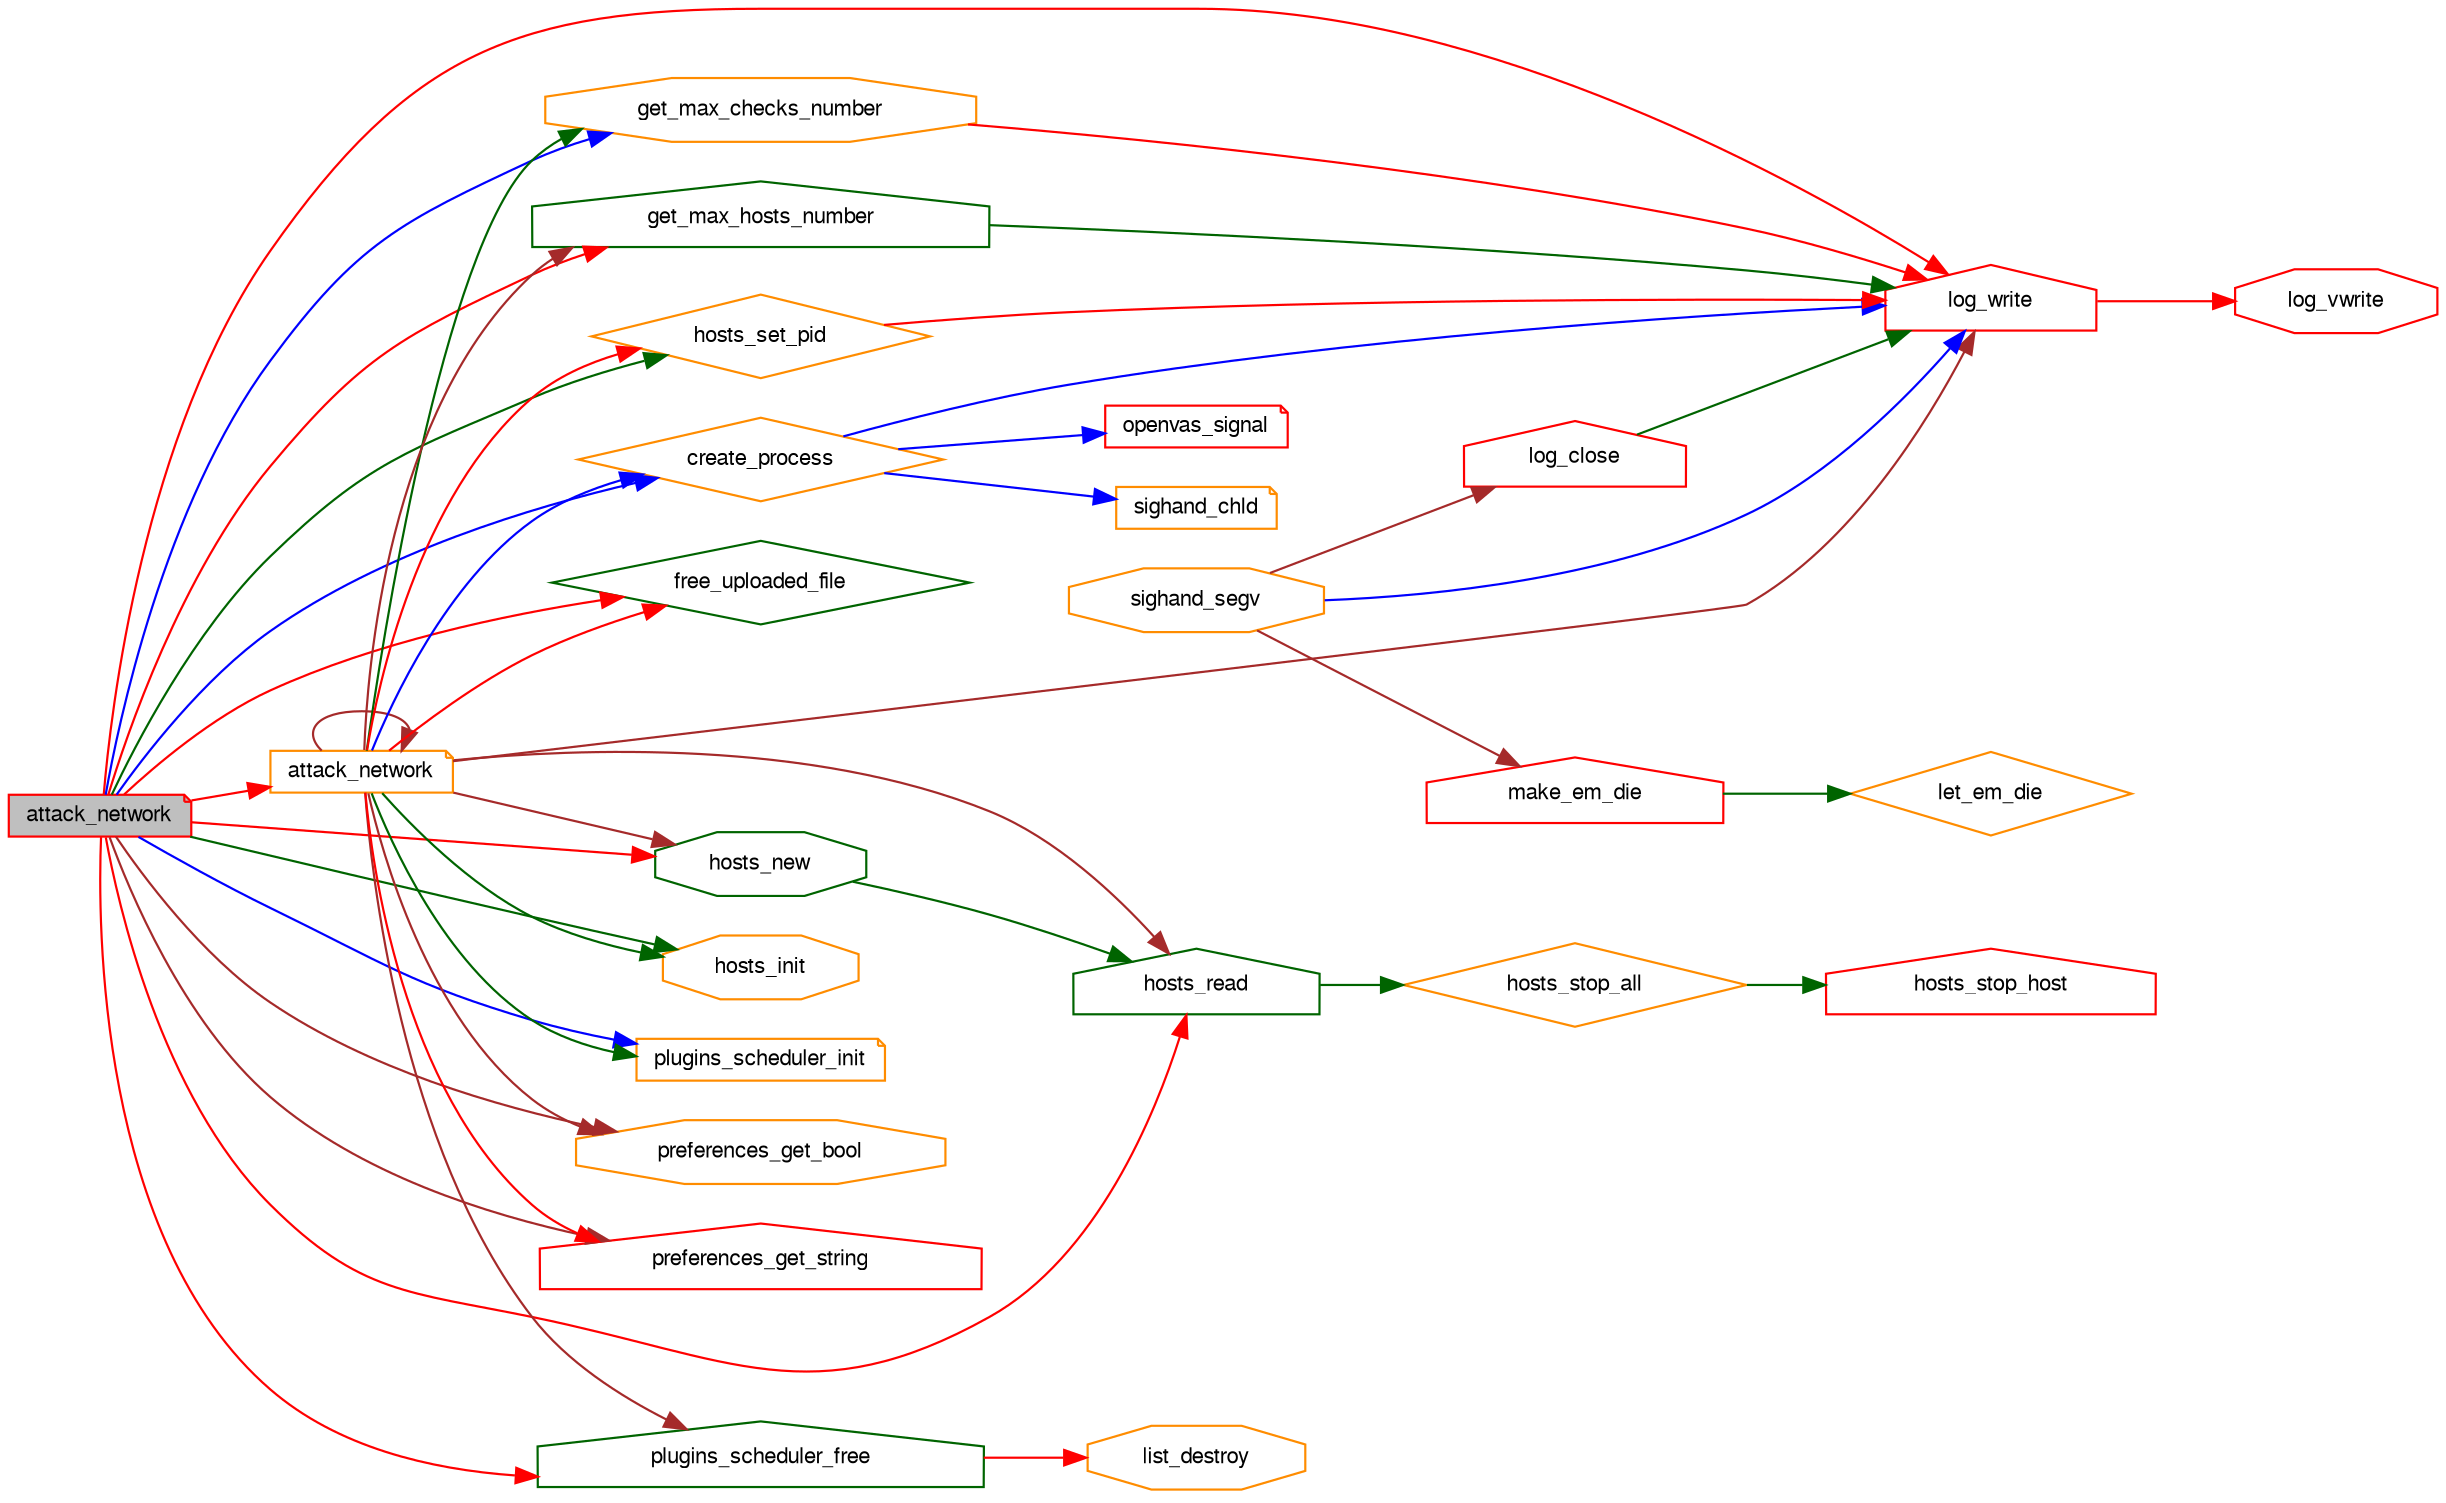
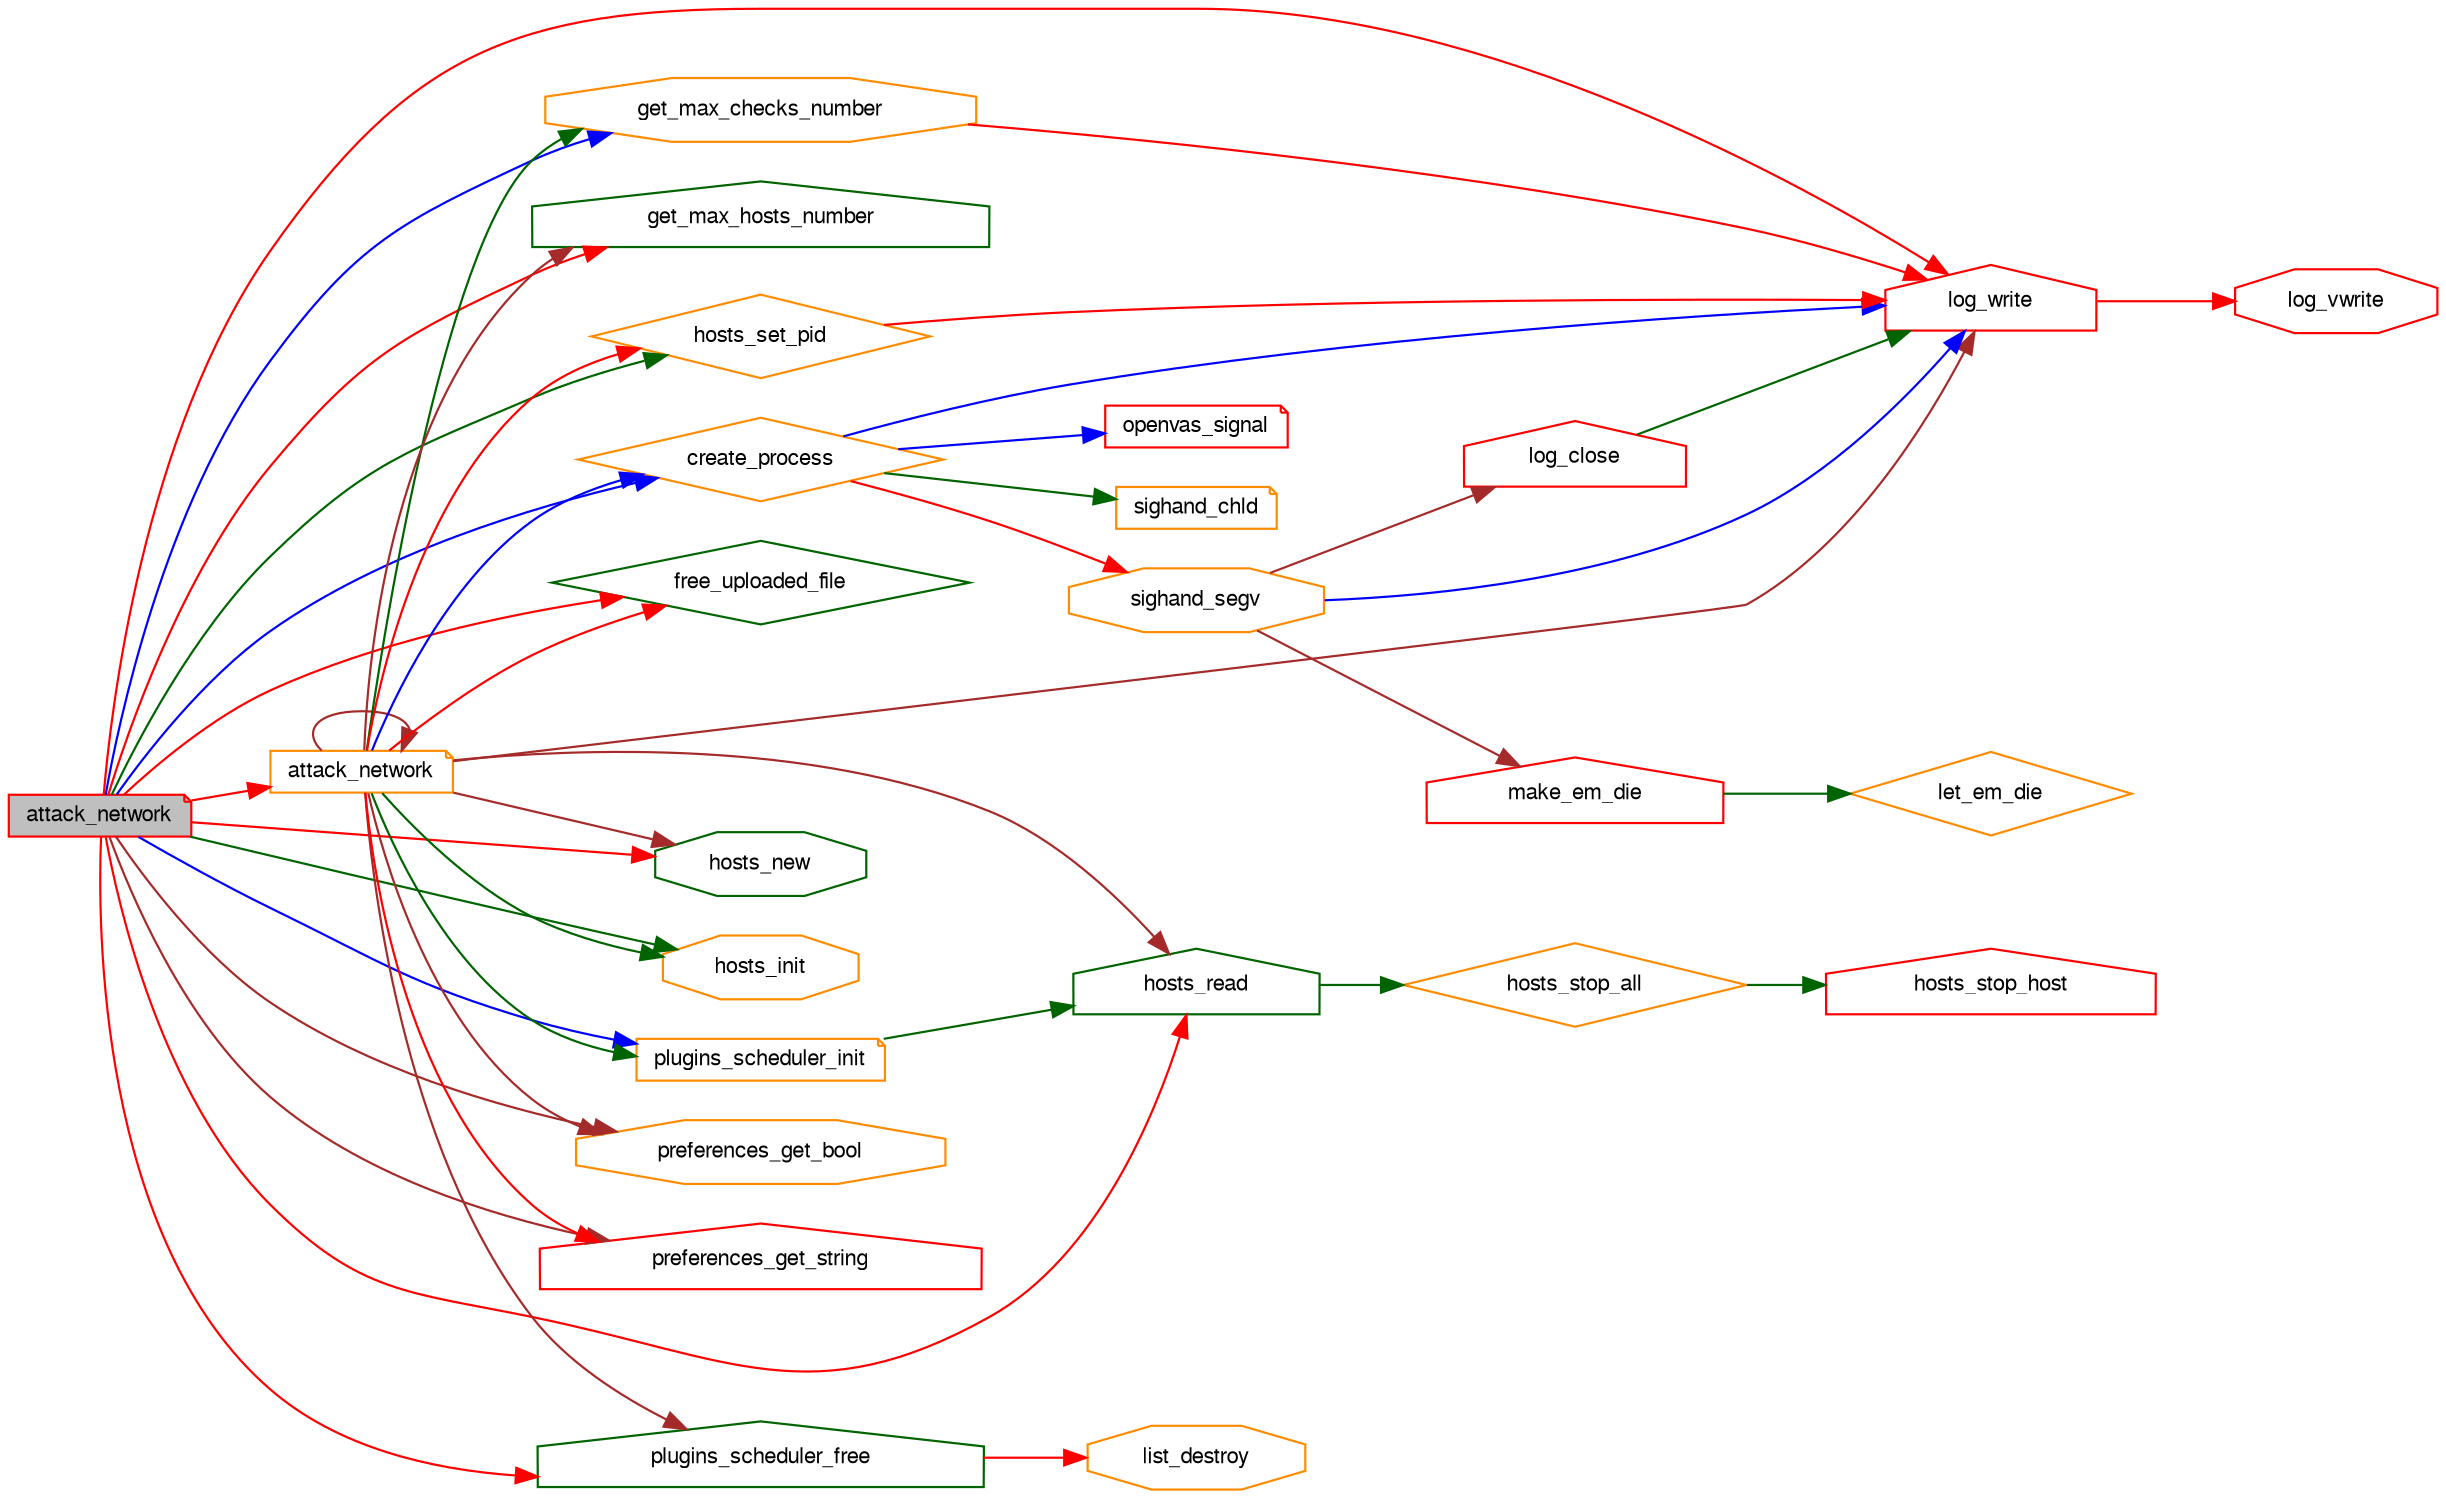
edge "get_max_hosts_number" -> "log_write": removed
edge "create_process" -> "sighand_chld": color blue -> darkgreen
edge "create_process" -> "sighand_segv": added
edge "hosts_new" -> "hosts_read": now "plugins_scheduler_init" -> "hosts_read"
